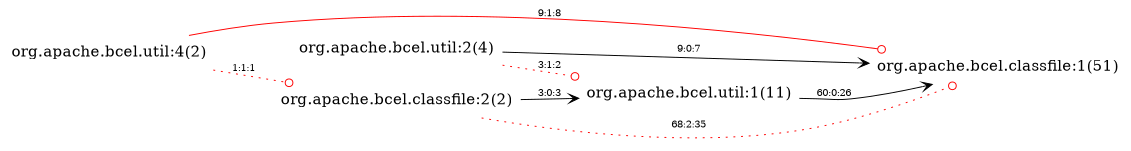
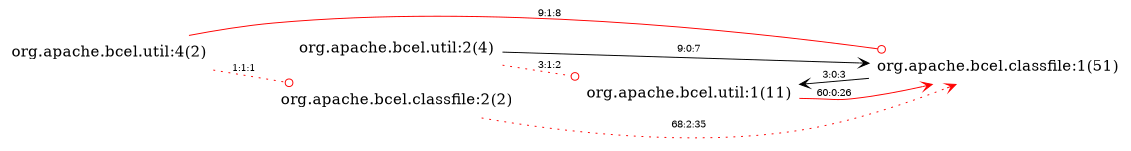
edge "org.apache.bcel.util:1(11)" -> "org.apache.bcel.classfile:1(51)": color black -> red
edge "org.apache.bcel.classfile:2(2)" -> "org.apache.bcel.util:1(11)": now "org.apache.bcel.classfile:1(51)" -> "org.apache.bcel.util:1(11)"
edge "org.apache.bcel.classfile:2(2)" -> "org.apache.bcel.classfile:1(51)": arrowhead odot -> vee
